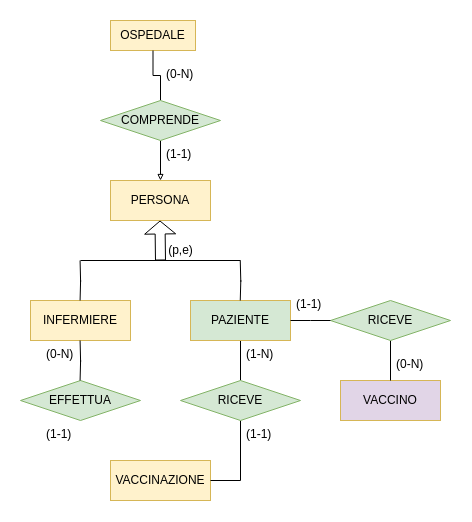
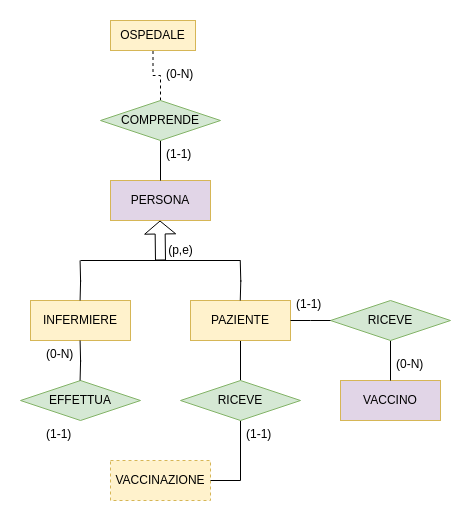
edge "OSPEDALE" -- "COMPRENDE": style solid -> dashed
edge "COMPRENDE" -> "PERSONA": arrowhead block -> none
node "PERSONA": fillcolor #fff2cc -> #e1d5e7
node "PAZIENTE": fillcolor #d5e8d4 -> #fff2cc
node "(1-N)": removed
node "VACCINAZIONE": style solid -> dashed
